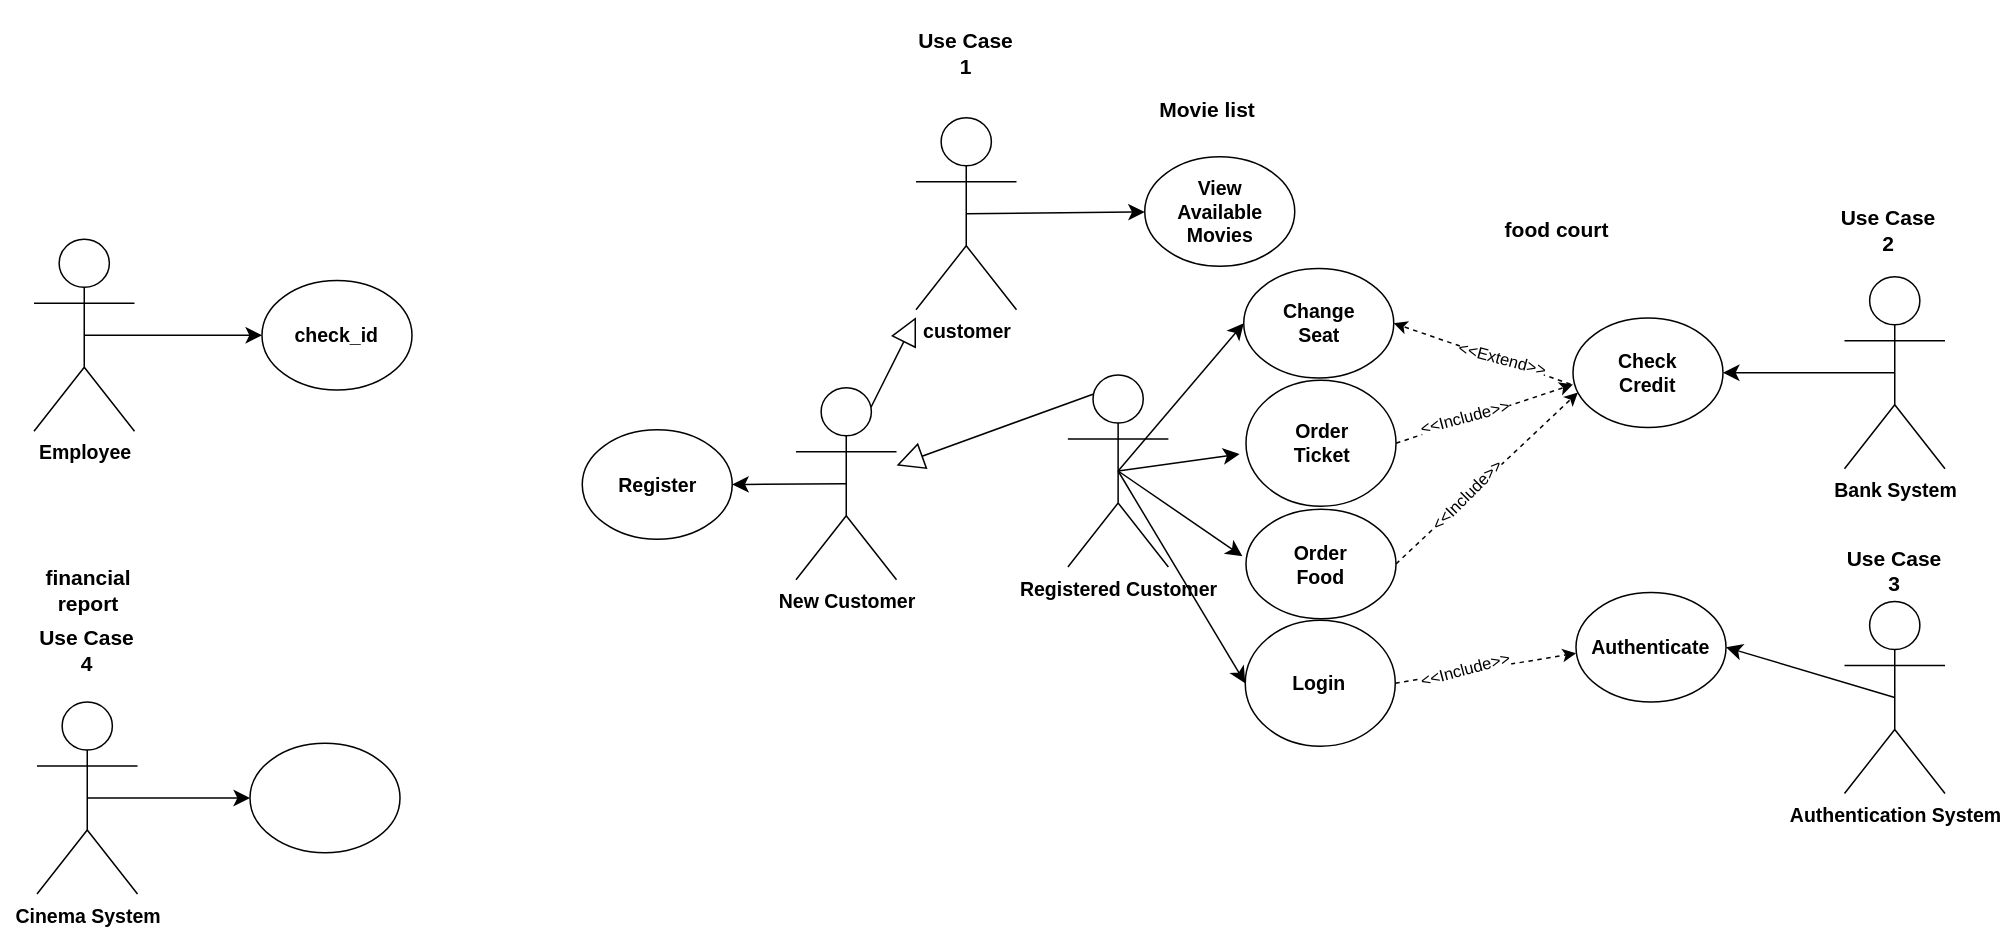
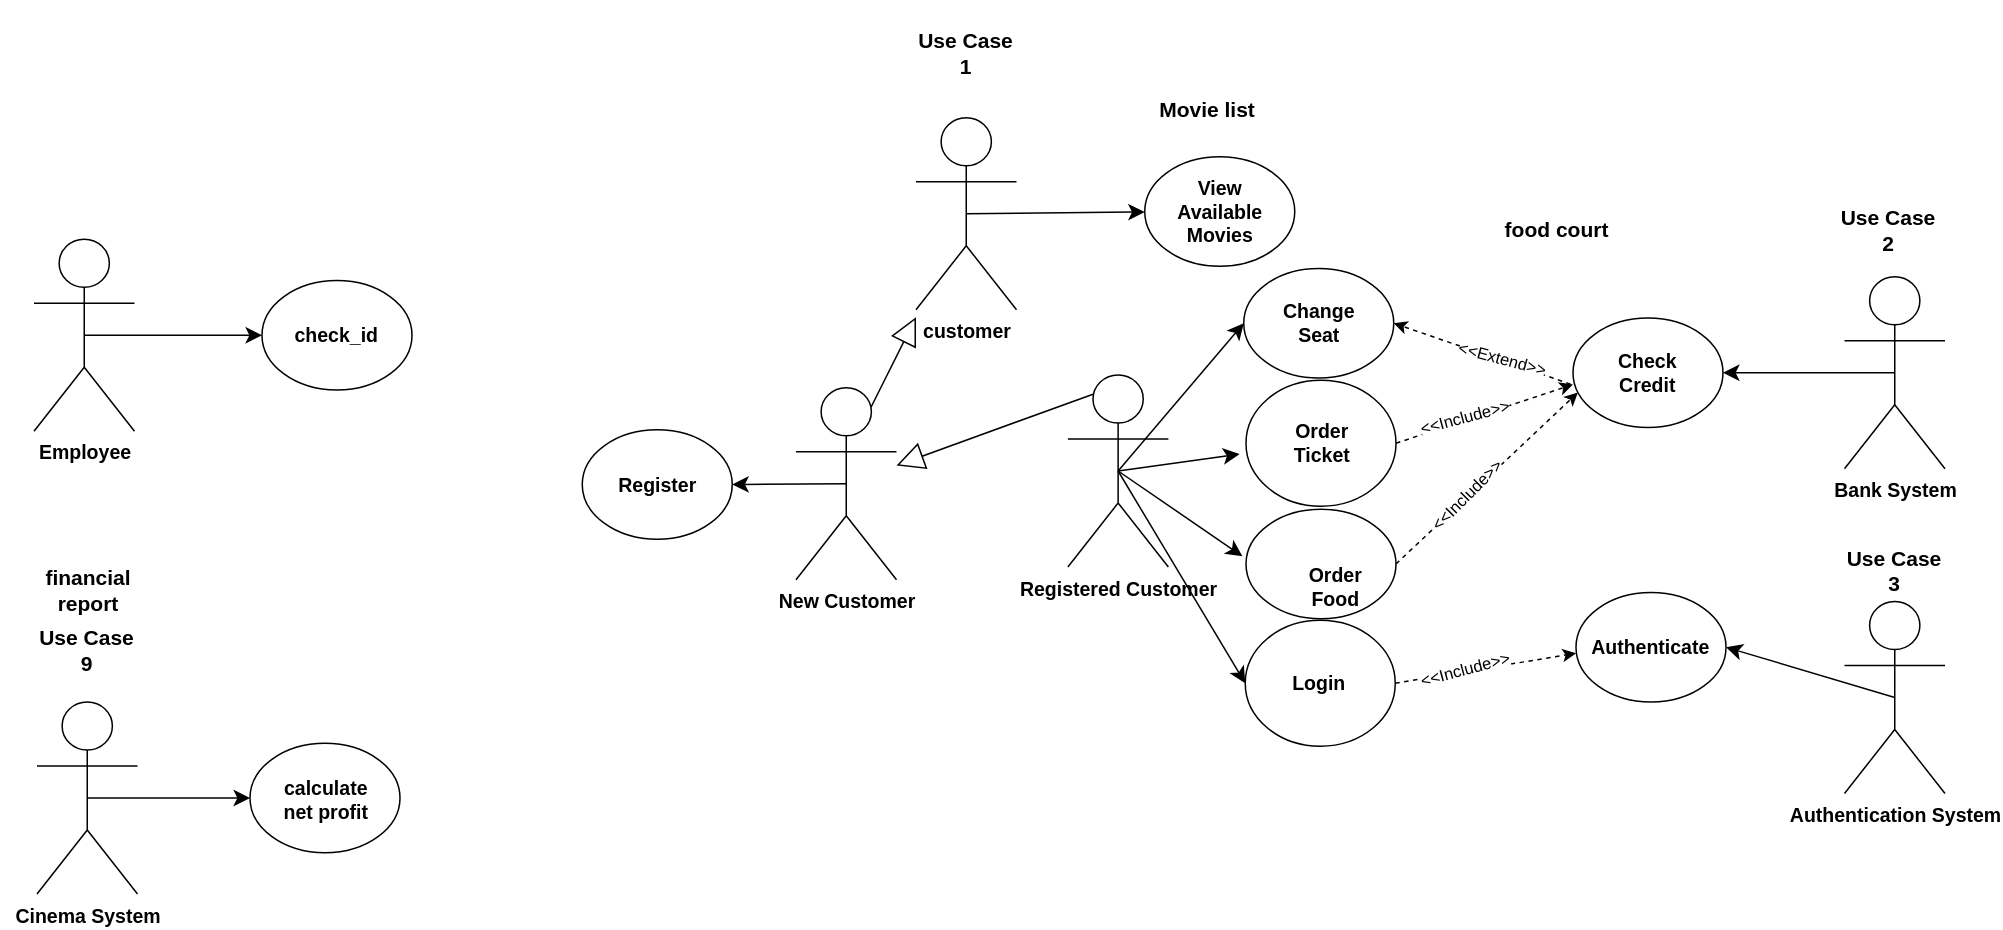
node "Order Food": moved (1320, 564) -> (1335, 587)
node "Use Case 4": label "Use Case 4" -> "Use Case 9"
node "calculate net profit": added
